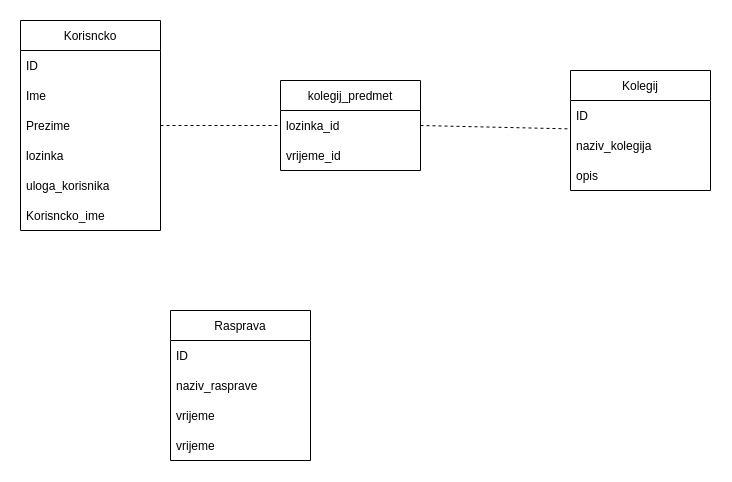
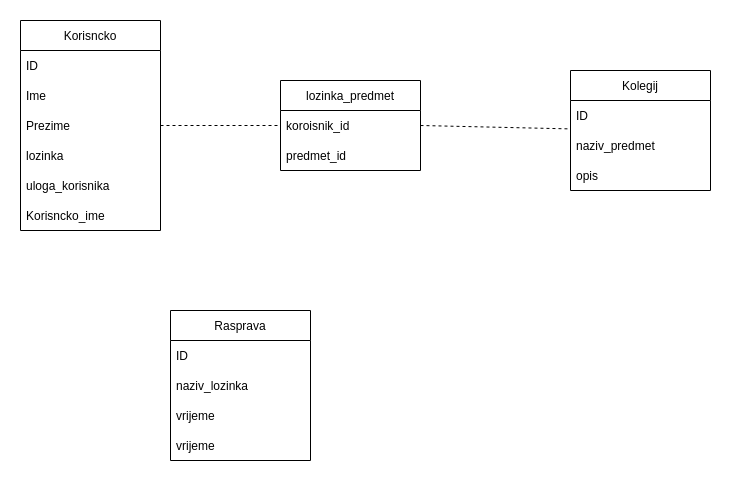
node "kolegij_predmet": label "kolegij_predmet" -> "lozinka_predmet"
node "lozinka_id": label "lozinka_id" -> "koroisnik_id"
node "naziv_kolegija": label "naziv_kolegija" -> "naziv_predmet"
node "vrijeme_id": label "vrijeme_id" -> "predmet_id"
node "naziv_rasprave": label "naziv_rasprave" -> "naziv_lozinka"
